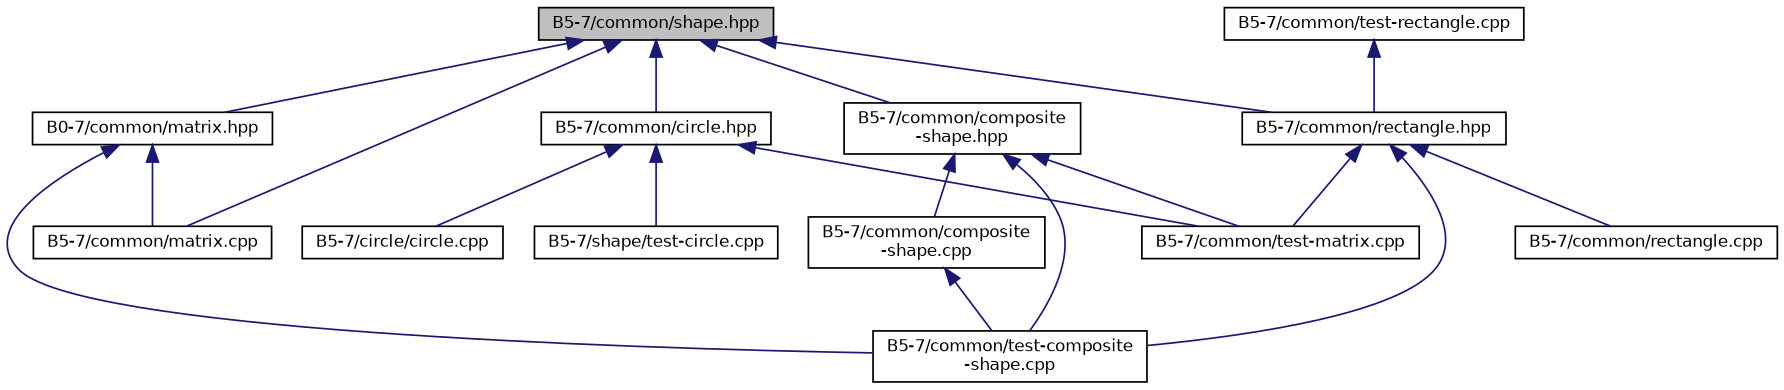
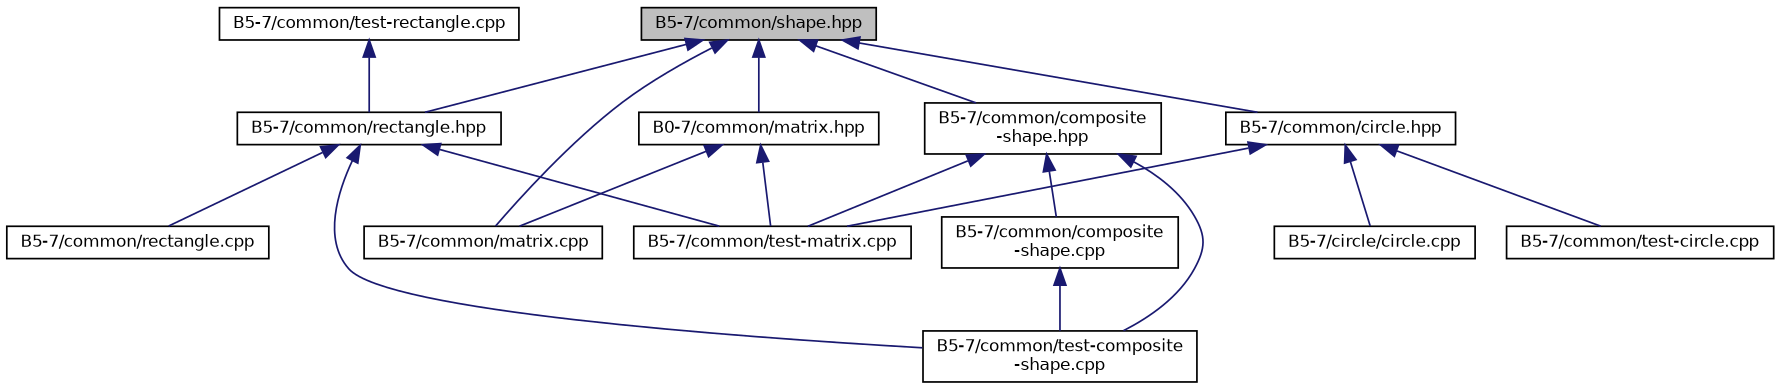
node "B5-7/shape/test-circle.cpp": label "B5-7/shape/test-circle.cpp" -> "B5-7/common/test-circle.cpp"
edge "B5-7/common/test-composite -shape.cpp" -> "B0-7/common/matrix.hpp": now "B5-7/common/test-matrix.cpp" -> "B0-7/common/matrix.hpp"
